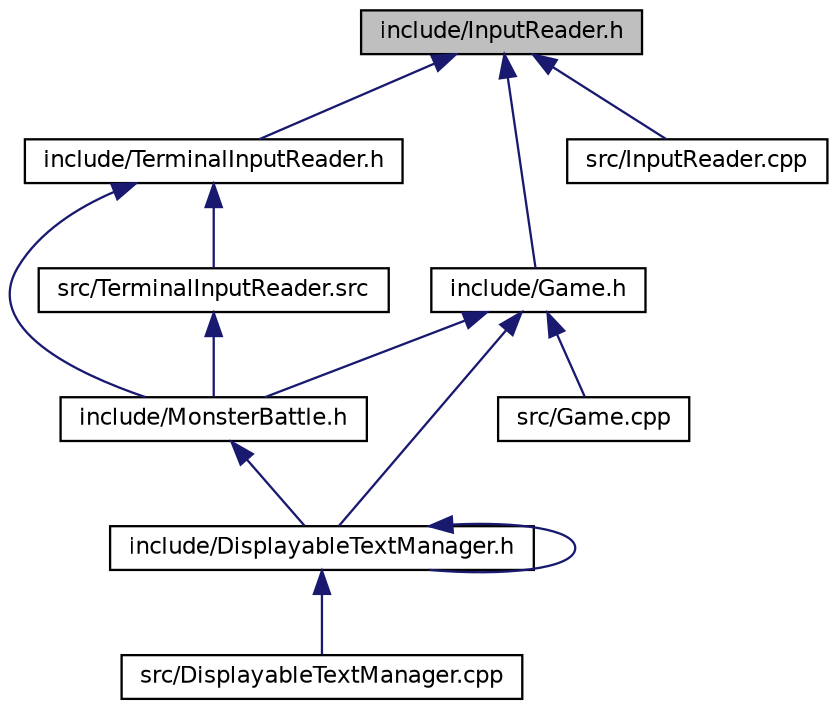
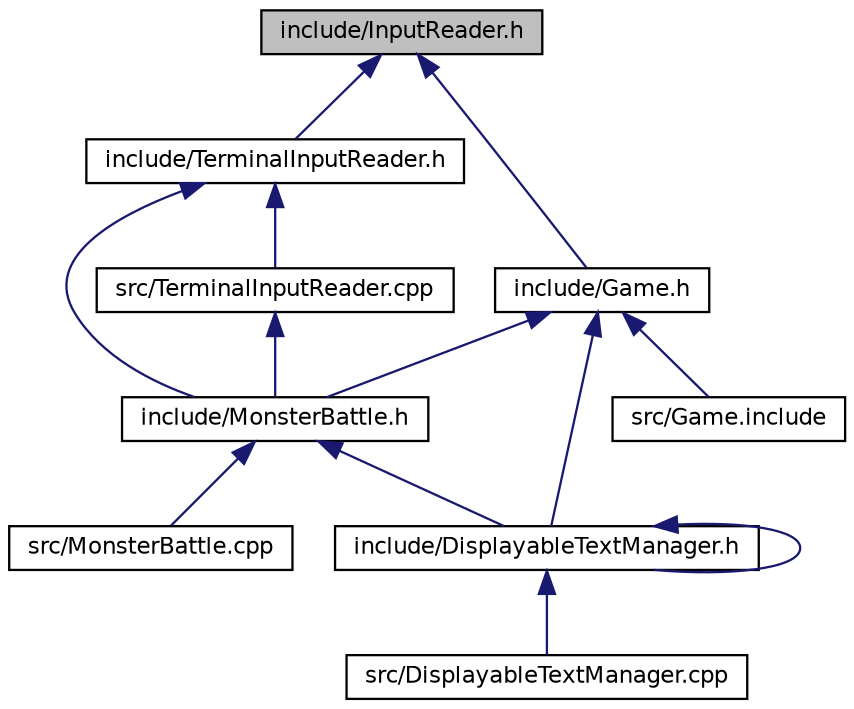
node "src/InputReader.cpp": removed
node "src/TerminalInputReader.src": label "src/TerminalInputReader.src" -> "src/TerminalInputReader.cpp"
node "src/Game.cpp": label "src/Game.cpp" -> "src/Game.include"
node "src/MonsterBattle.cpp": added
